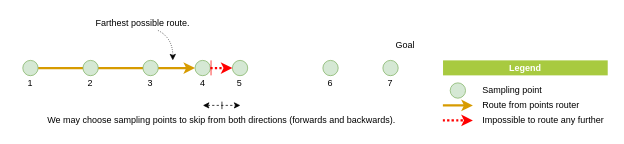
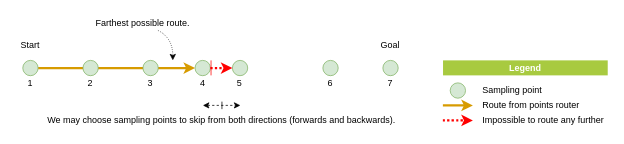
node "Start": added
node "Goal": moved (406, 45) -> (391, 45)
